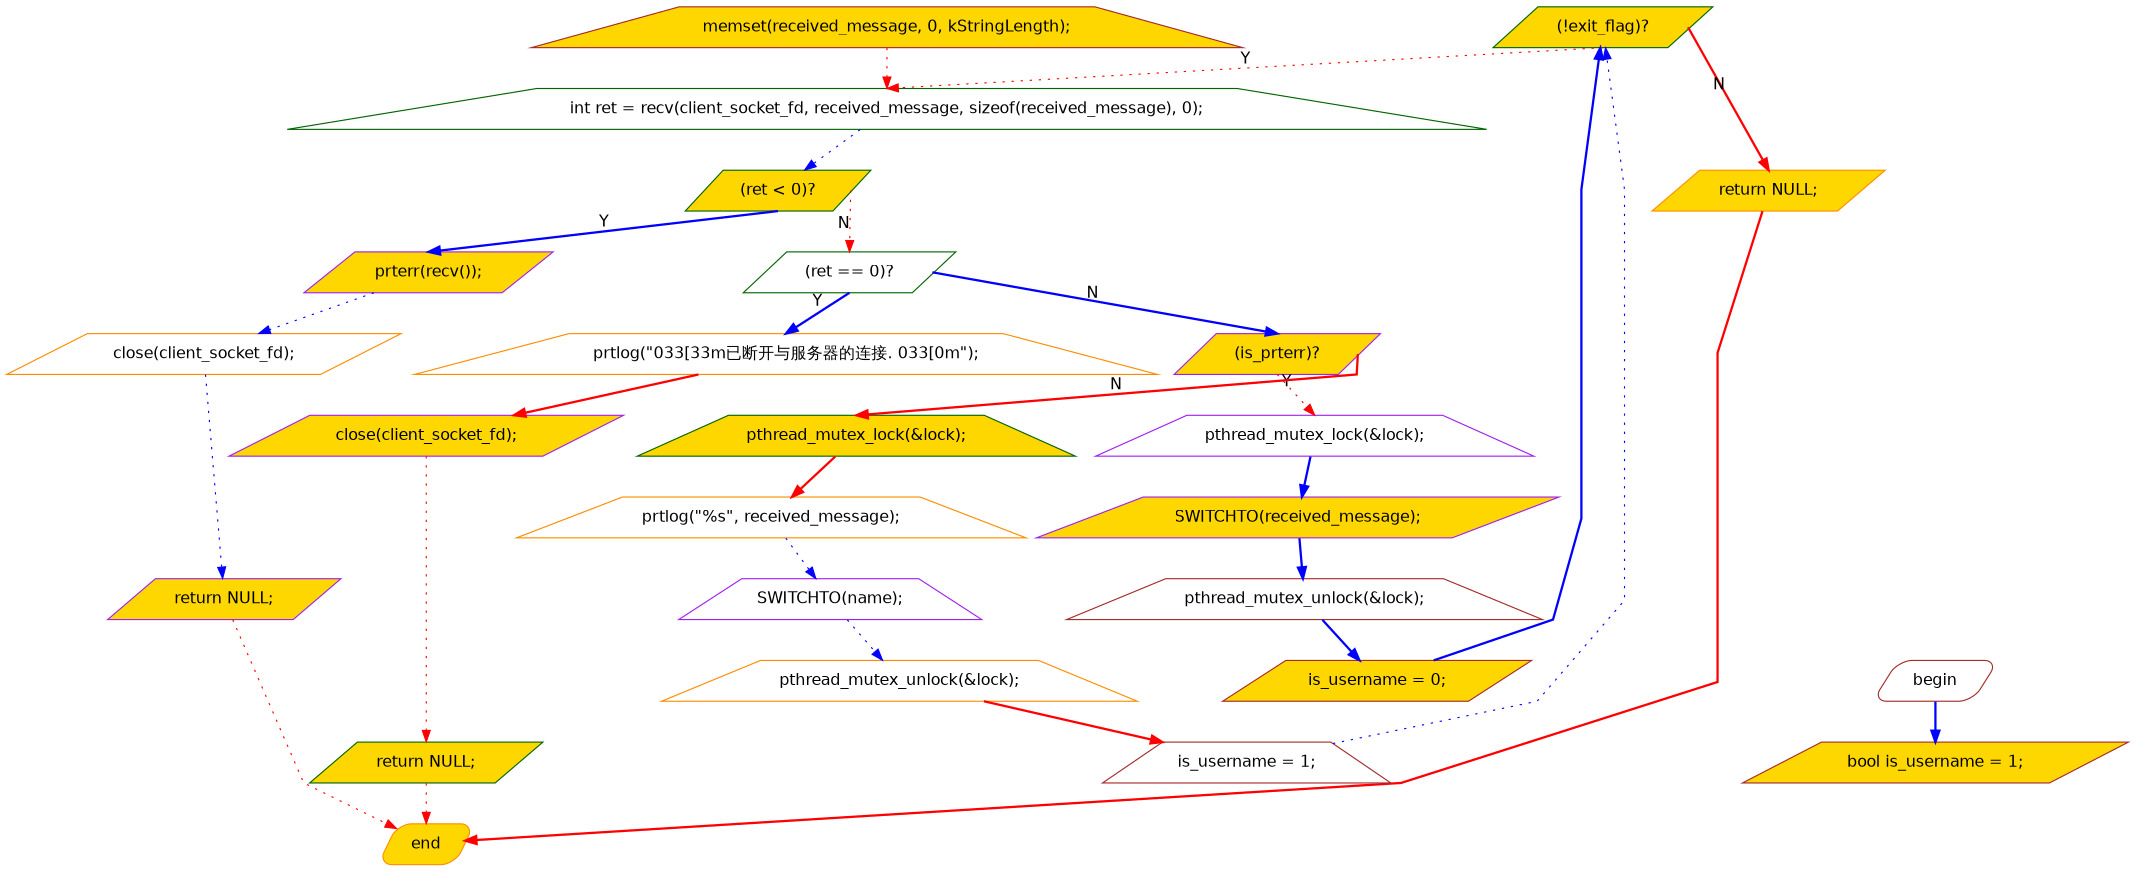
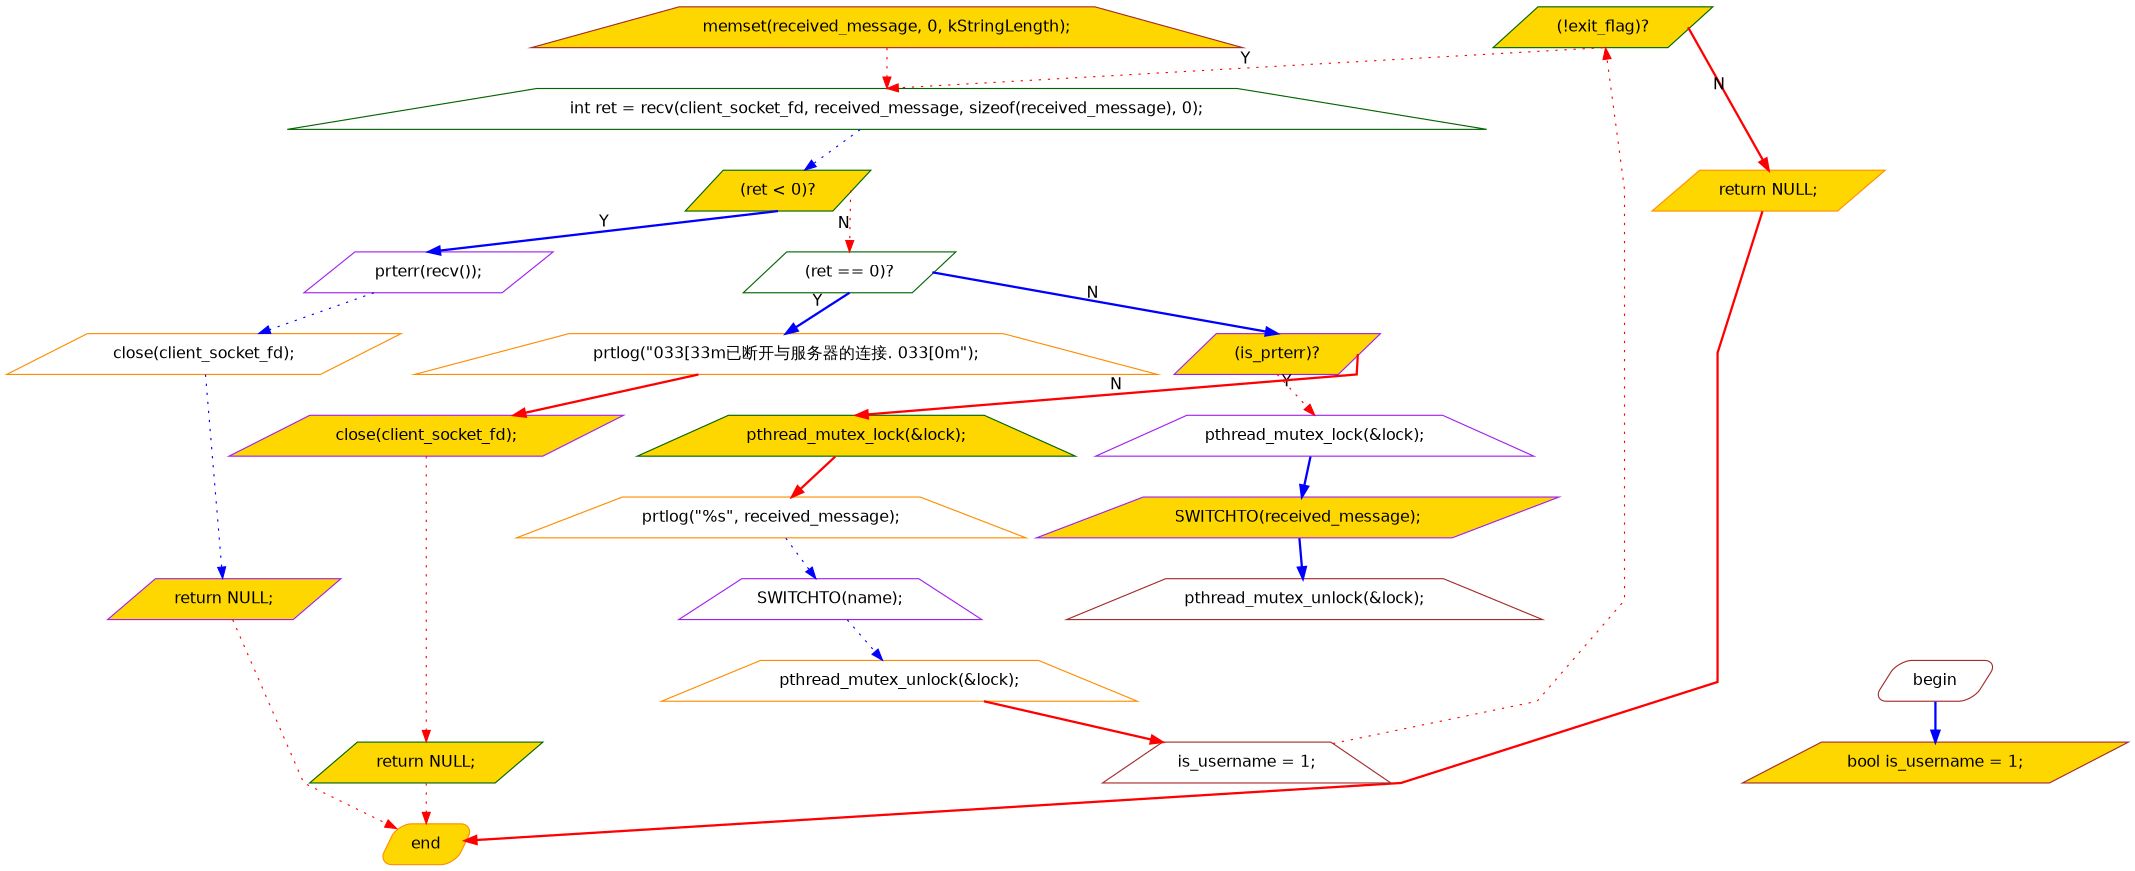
node "prterr(recv());": fillcolor gold -> white
edge "is_username = 1;" -> "(!exit_flag)?": color blue -> red
node "is_username = 0;": removed
